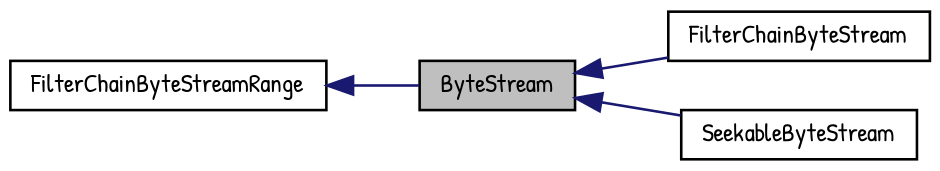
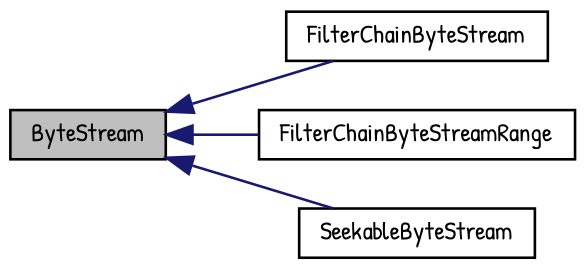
edge "ByteStream" -> "FilterChainByteStreamRange": reversed
